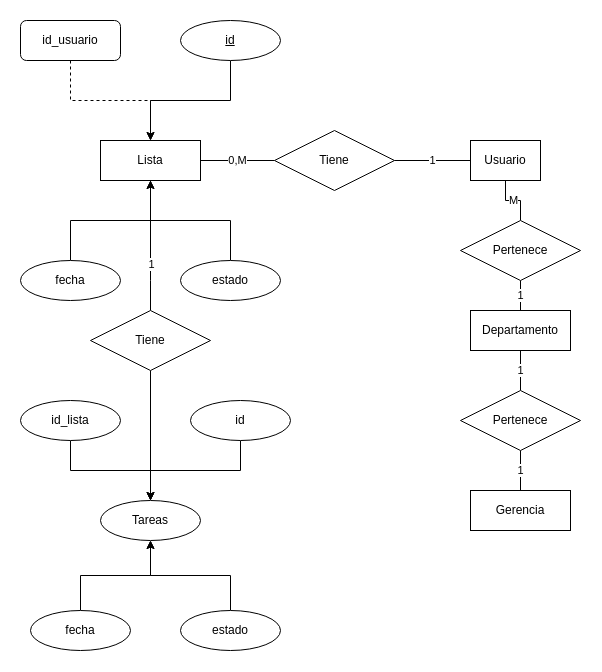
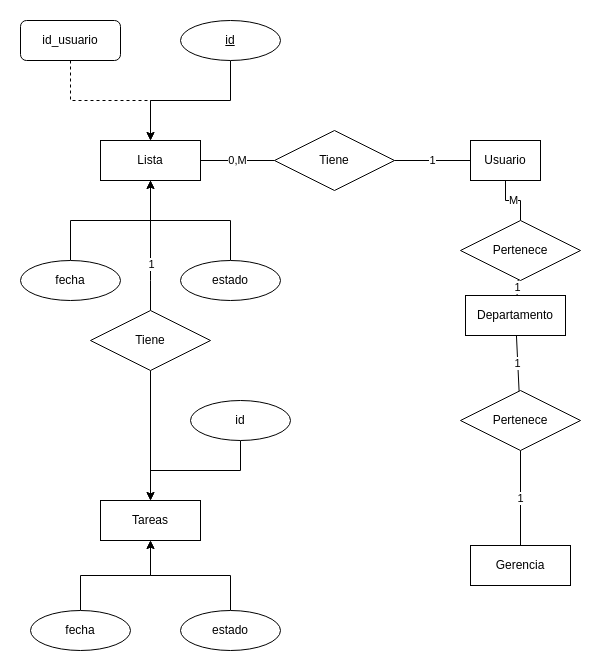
node "Departamento": moved (521, 331) -> (516, 316)
node "id_lista": removed
edge "id_lista" -> "Tareas": removed
node "Gerencia": moved (521, 511) -> (521, 566)
node "Tareas": shape ellipse -> rectangle
